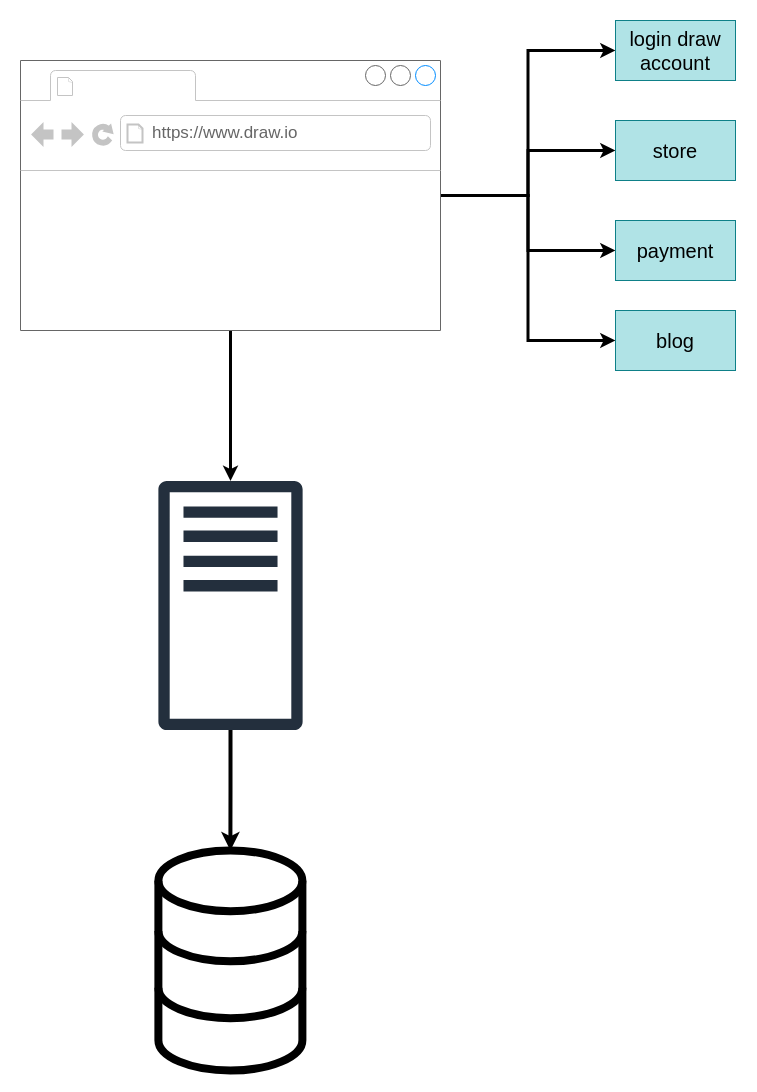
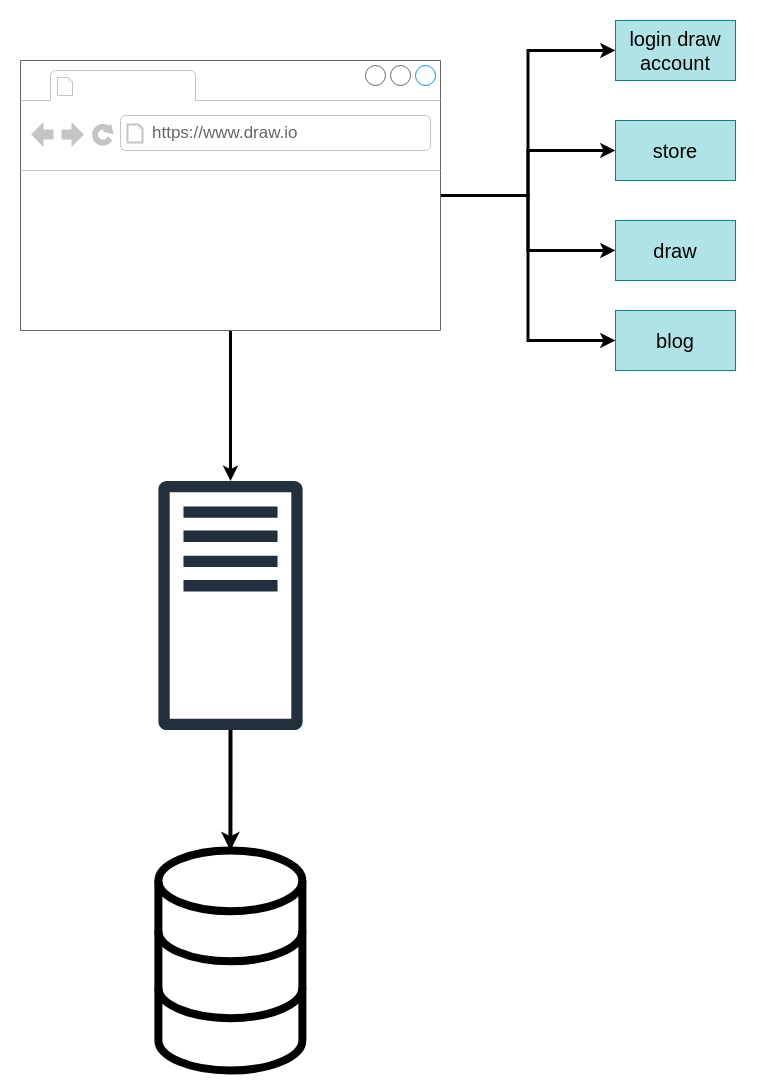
node "payment": label "payment" -> "draw"
